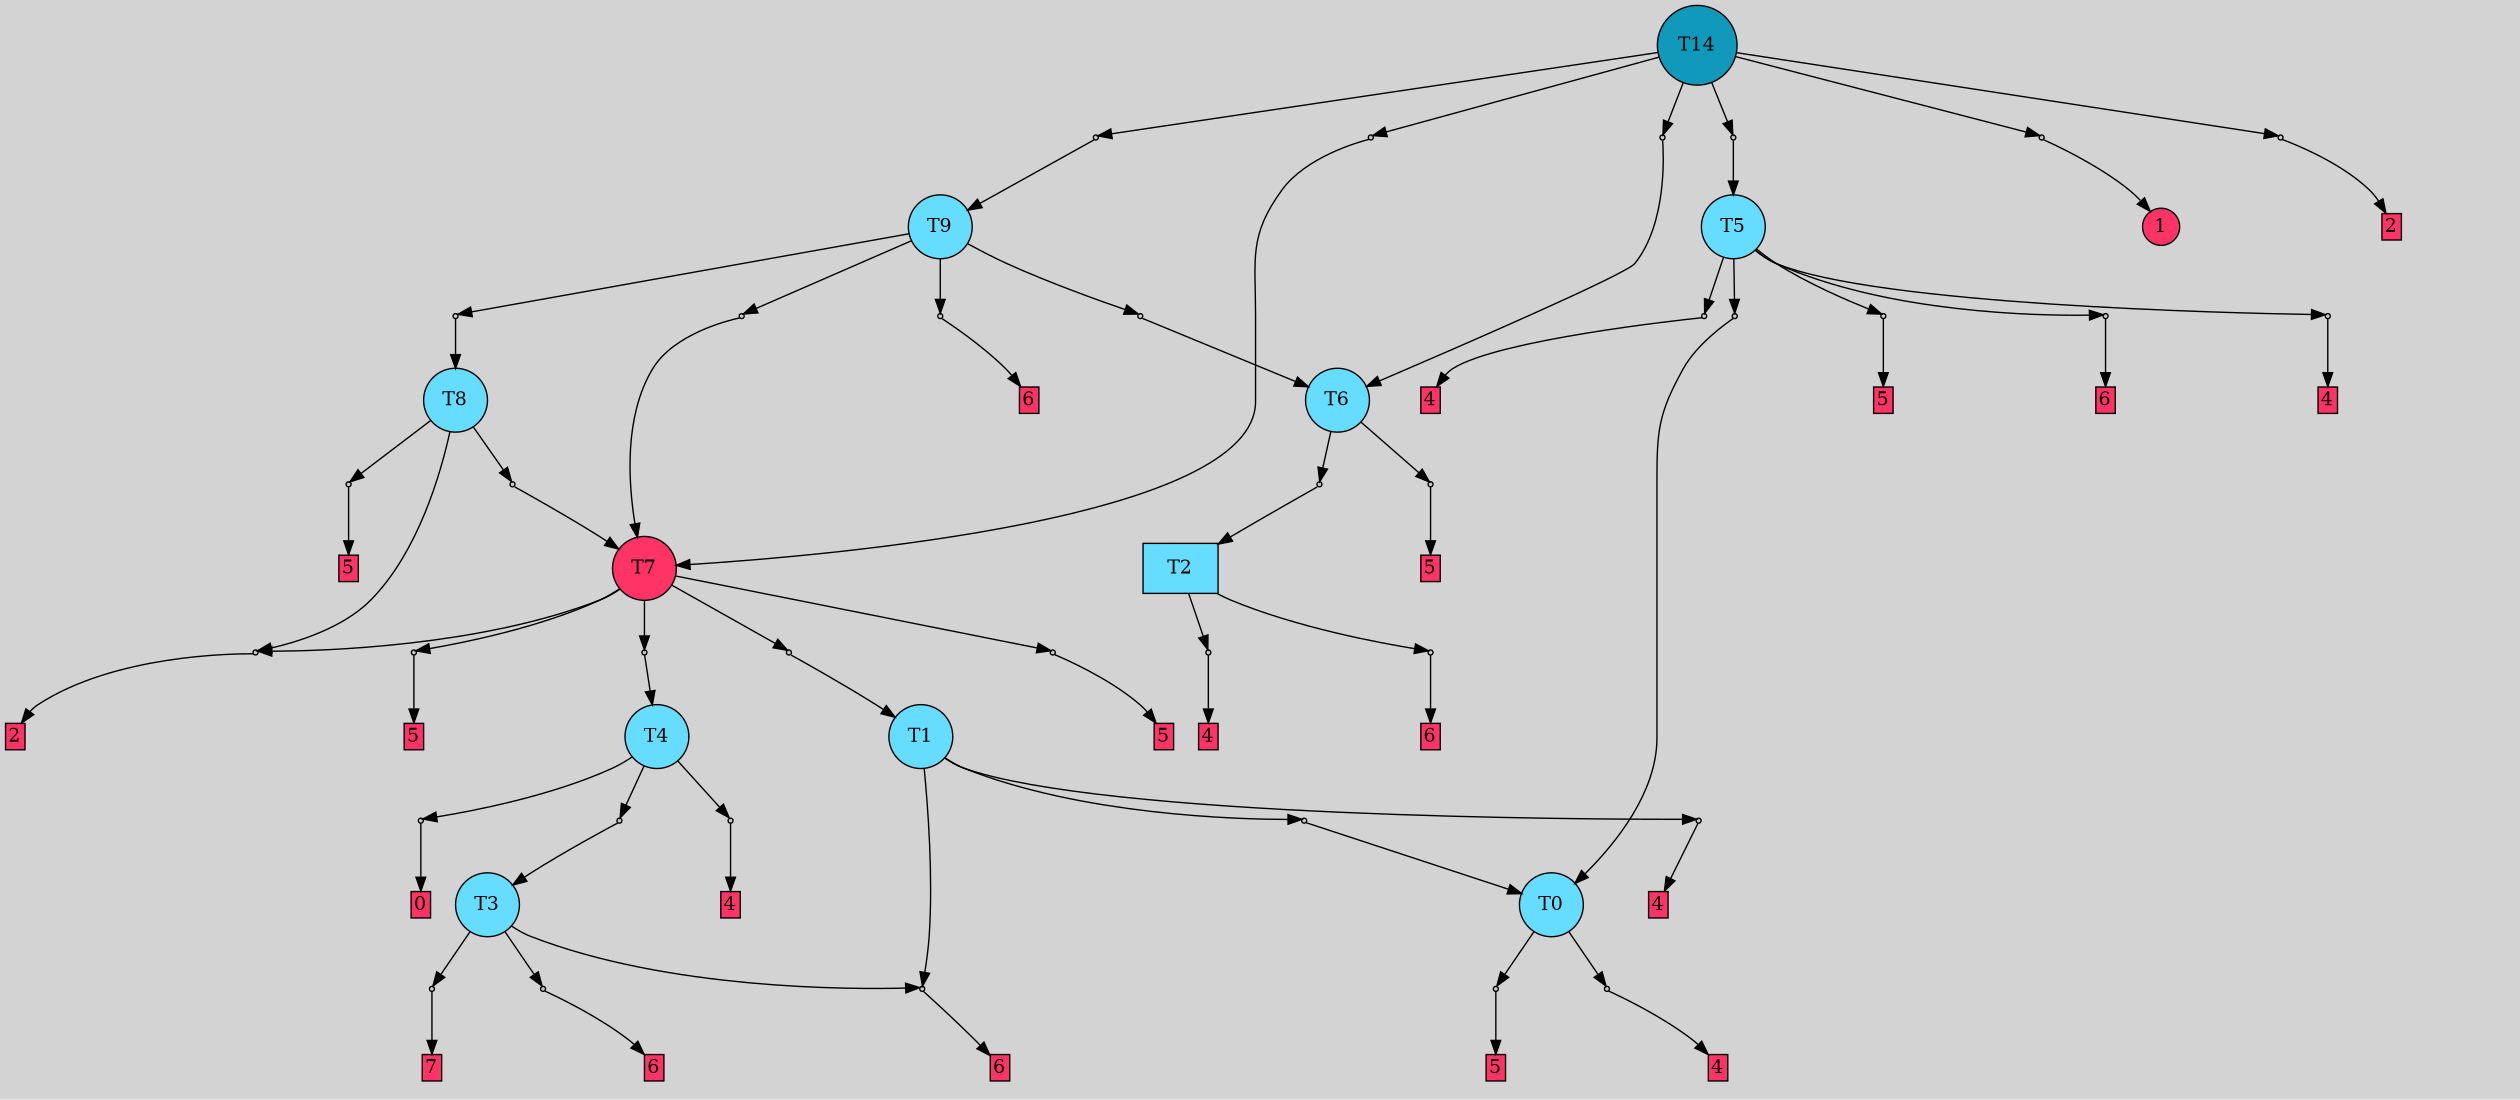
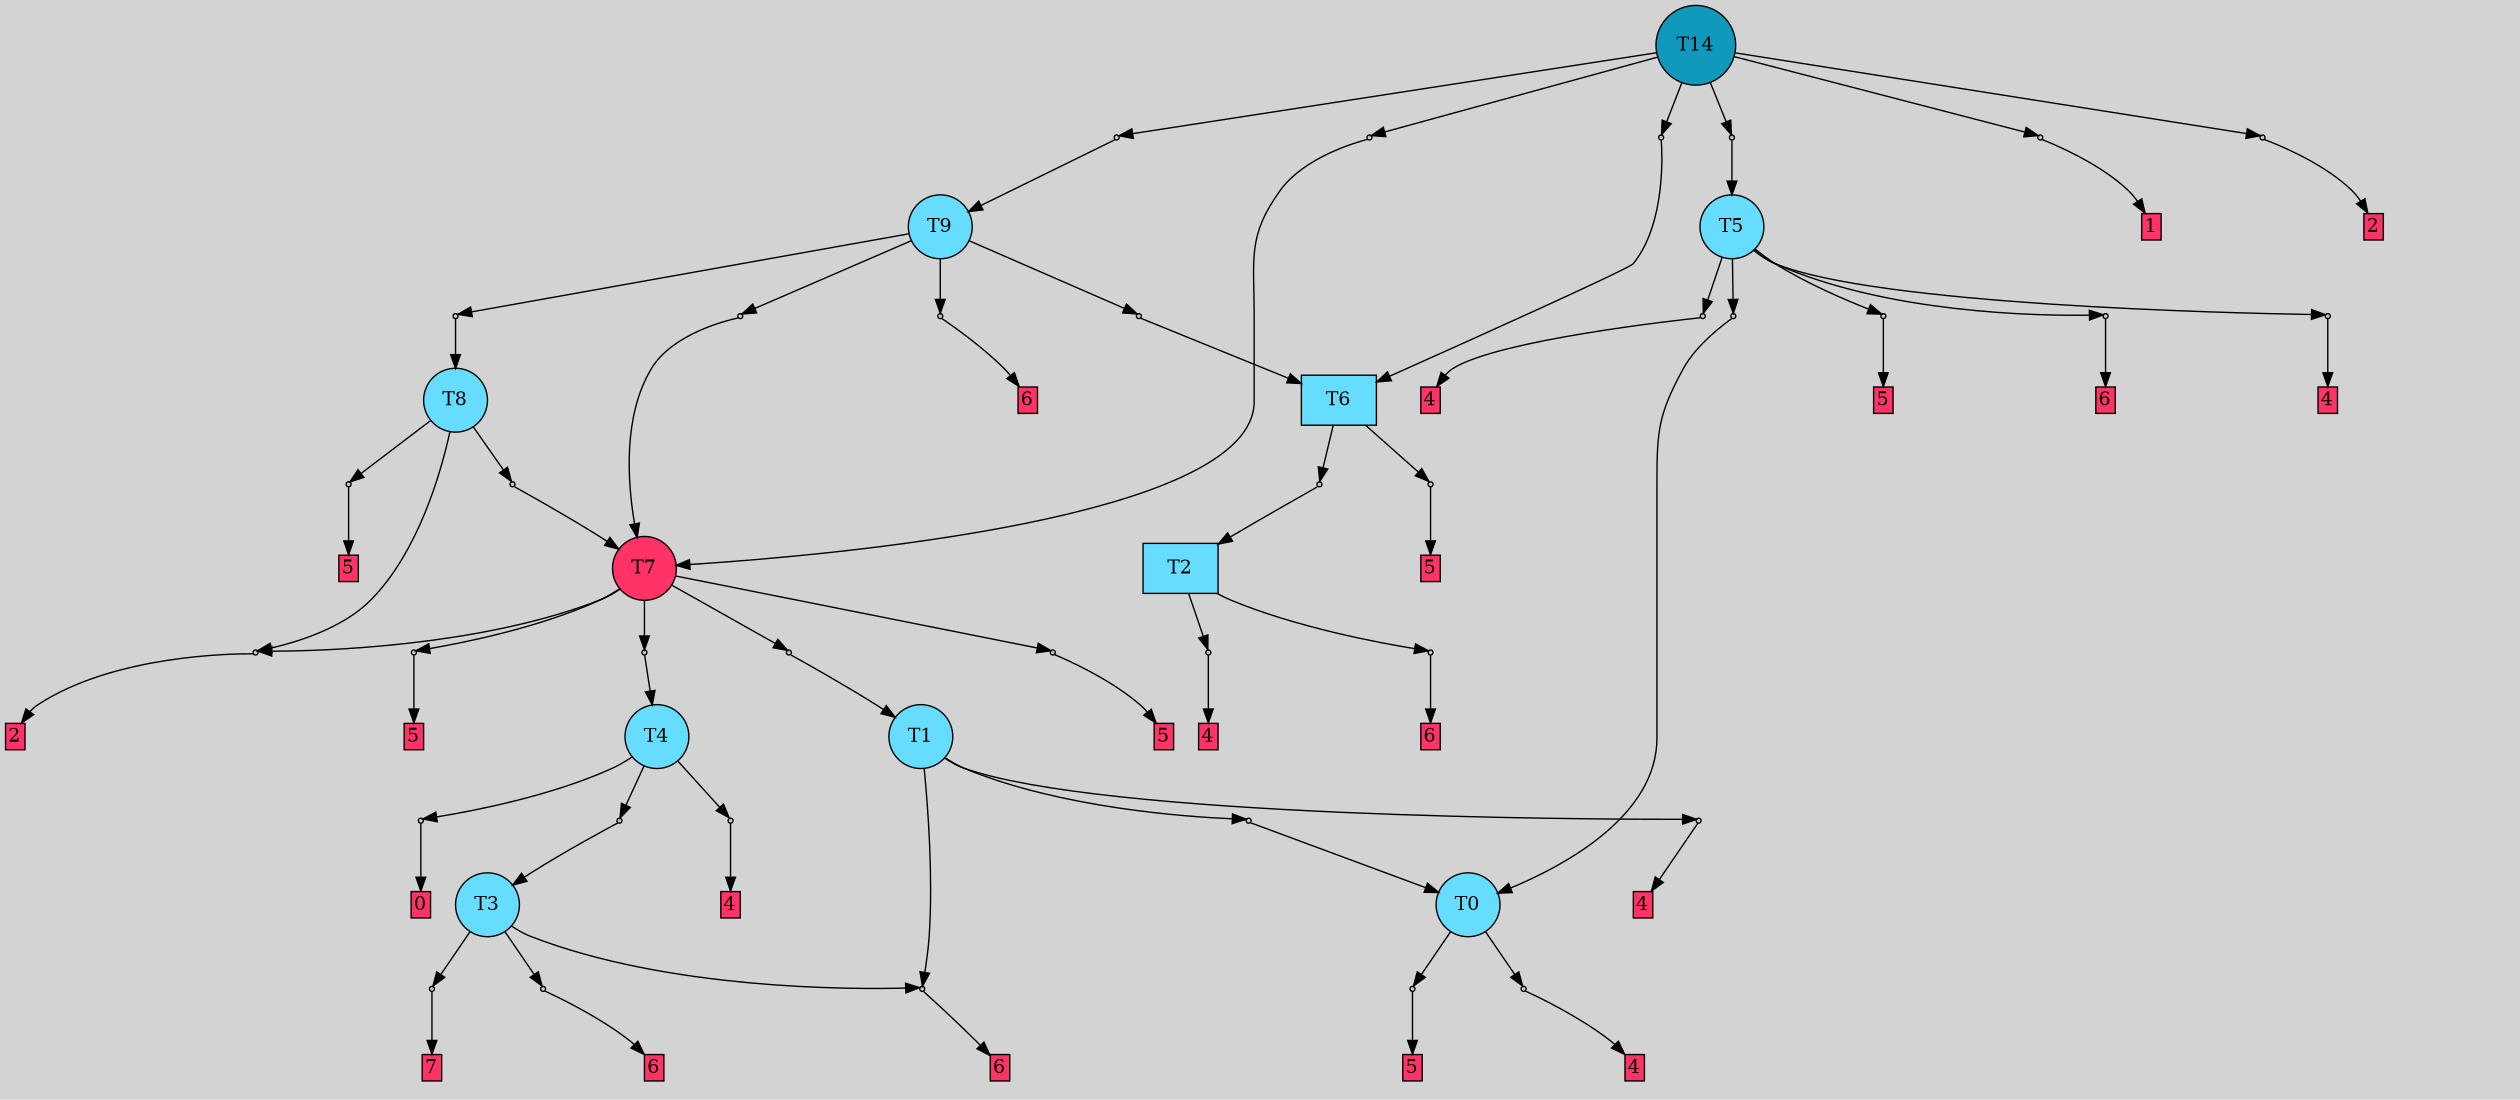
node "1": shape circle -> box
node "T6": shape circle -> box
